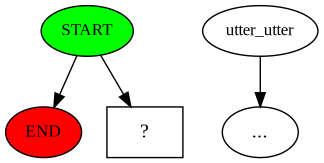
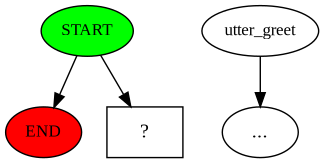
node "utter_utter": label "utter_utter" -> "utter_greet"
